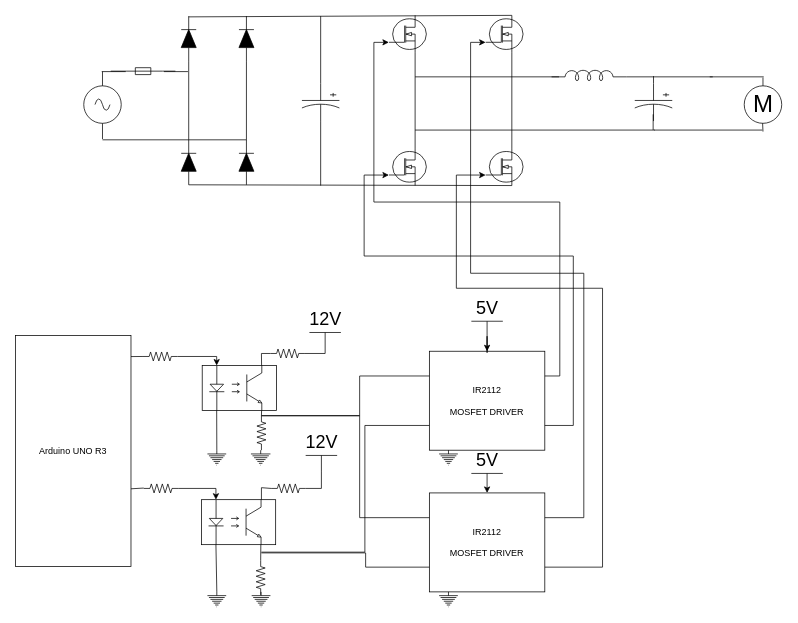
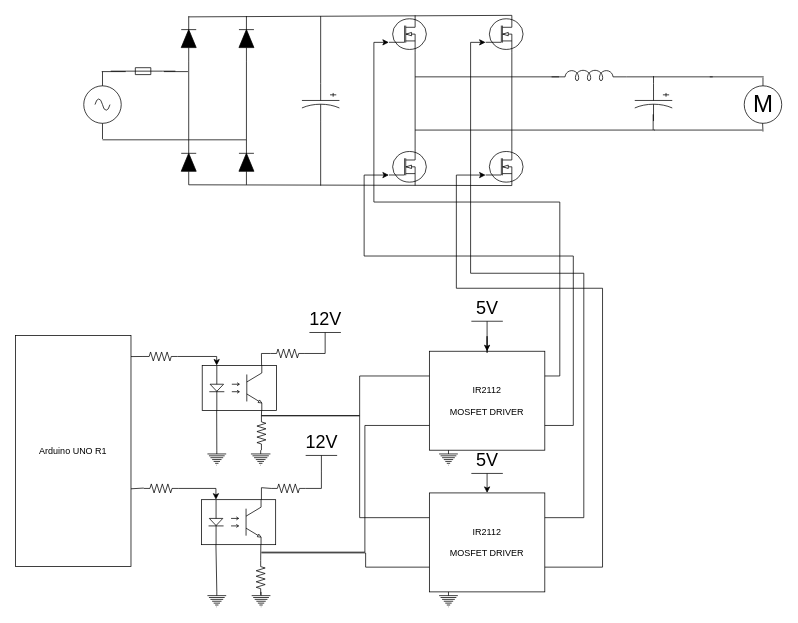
node "Arduino UNO R3": label "Arduino UNO R3" -> "Arduino UNO R1"
